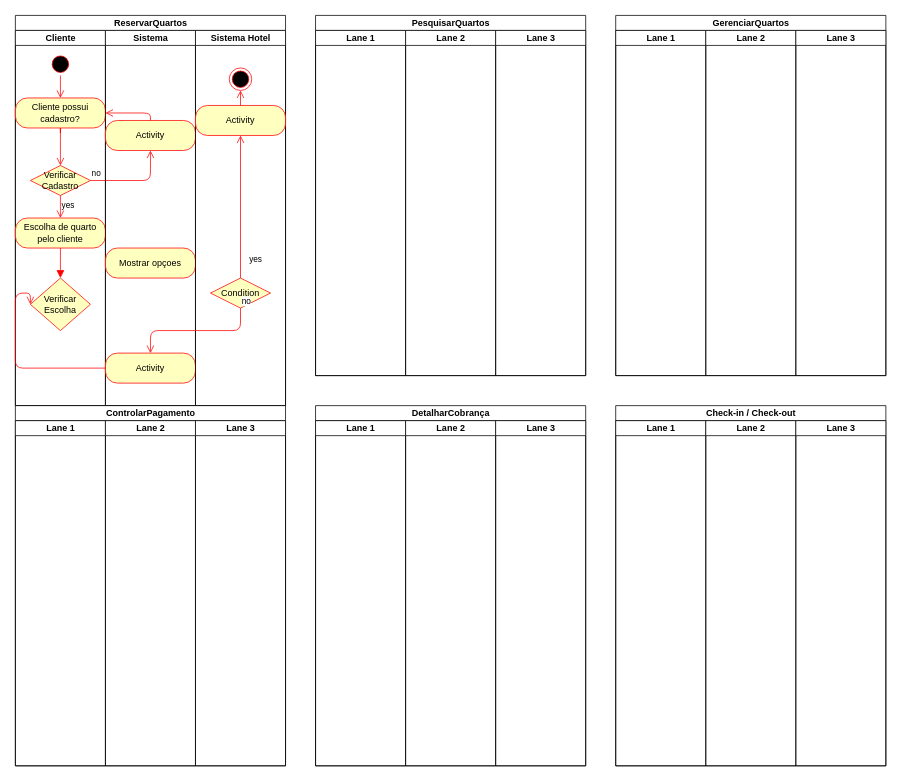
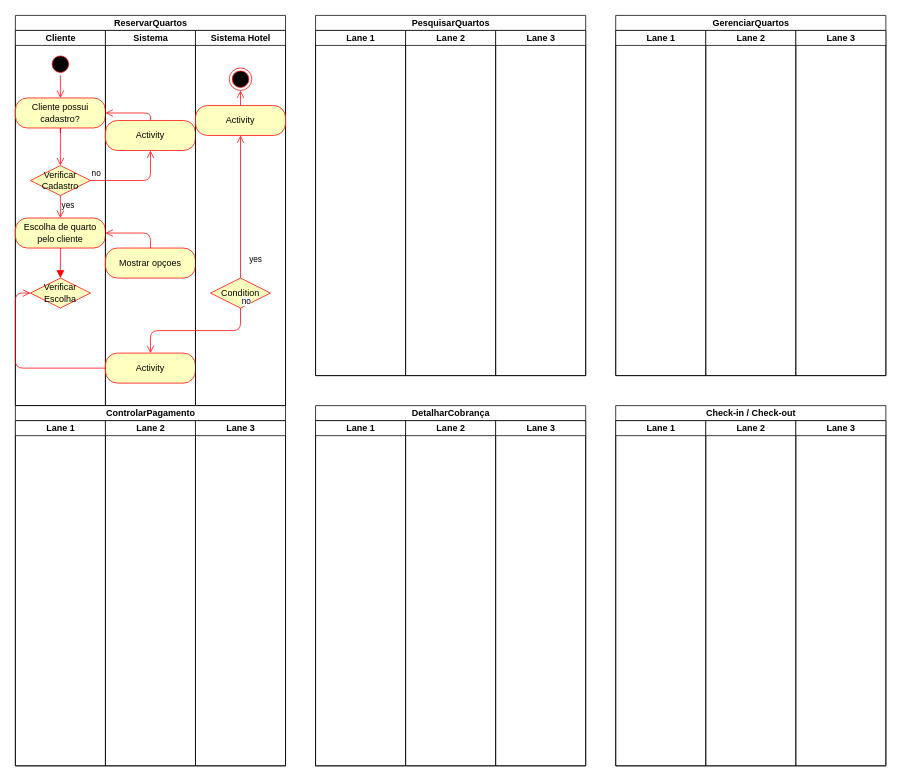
edge "Mostrar opçoes" -> "Escolha de quarto pelo cliente": added
node "Verificar Escolha": size 60x53 -> 60x30
